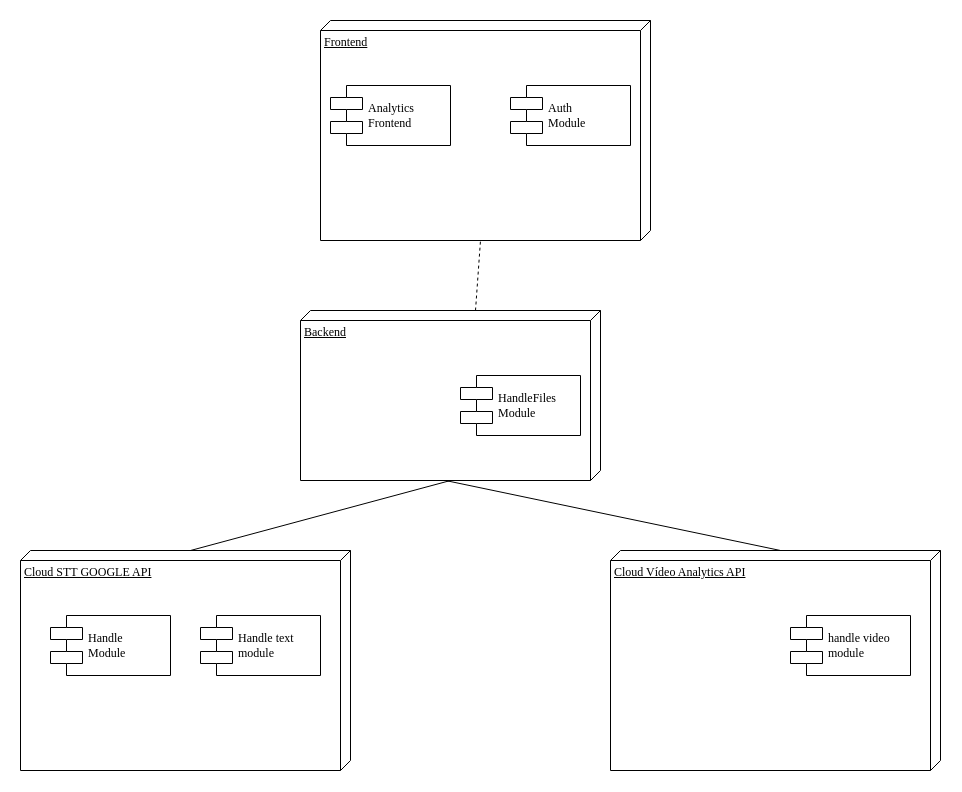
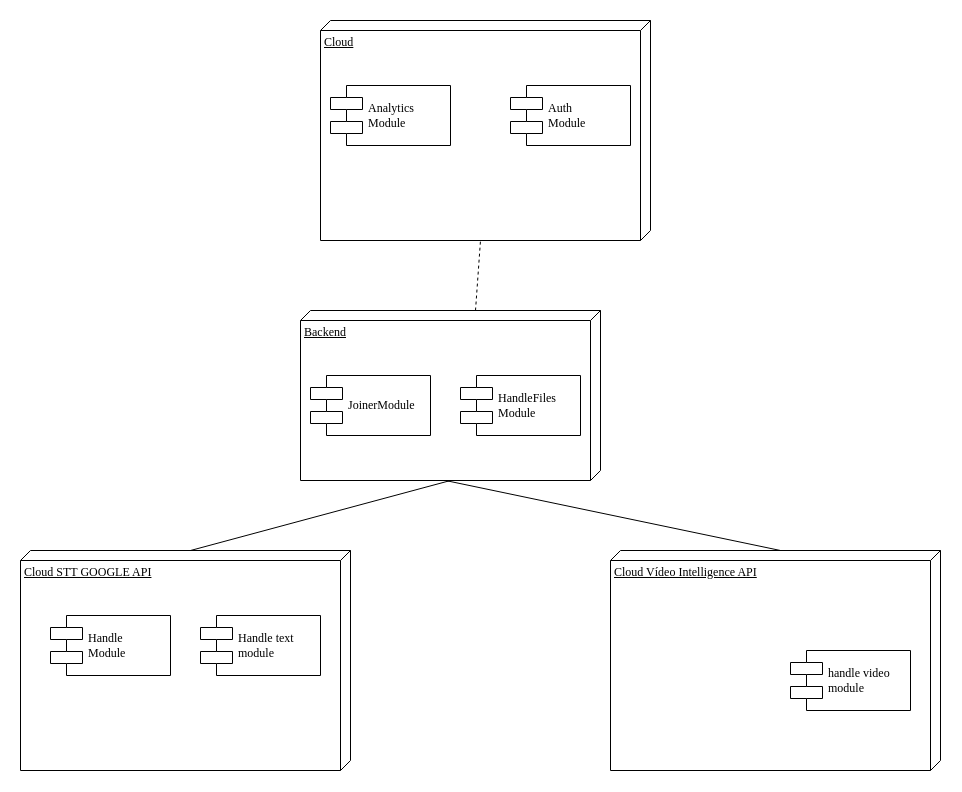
node "Frontend": label "Frontend" -> "Cloud"
node "Analytics Frontend": label "Analytics Frontend" -> "Analytics Module"
node "JoinerModule": added
node "Cloud Vídeo Analytics API": label "Cloud Vídeo Analytics API" -> "Cloud Vídeo Intelligence API"
node "handle video module": moved (851, 646) -> (851, 681)
